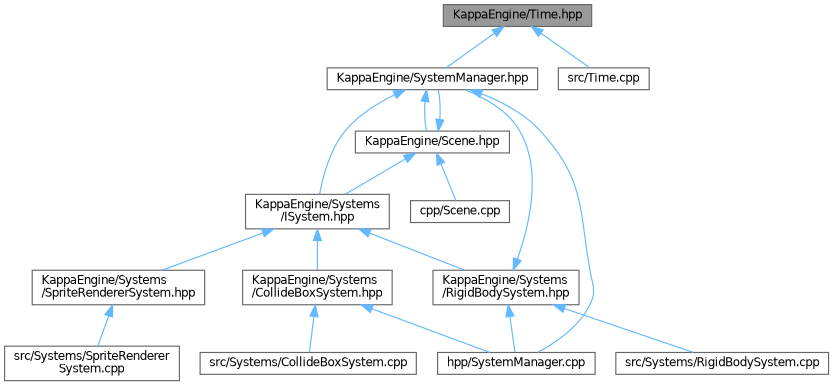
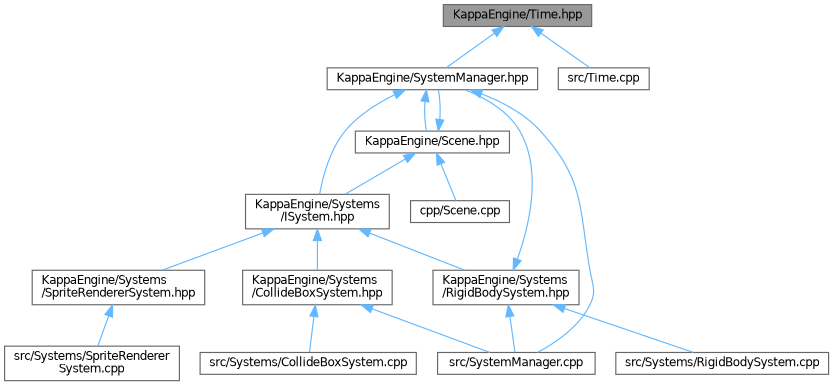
node "hpp/SystemManager.cpp": label "hpp/SystemManager.cpp" -> "src/SystemManager.cpp"
